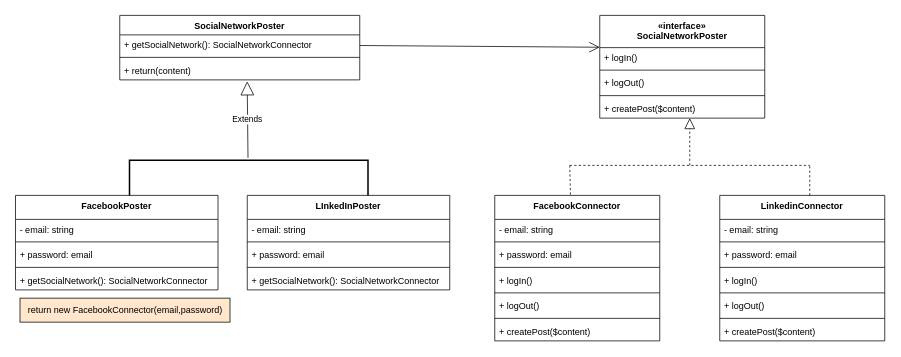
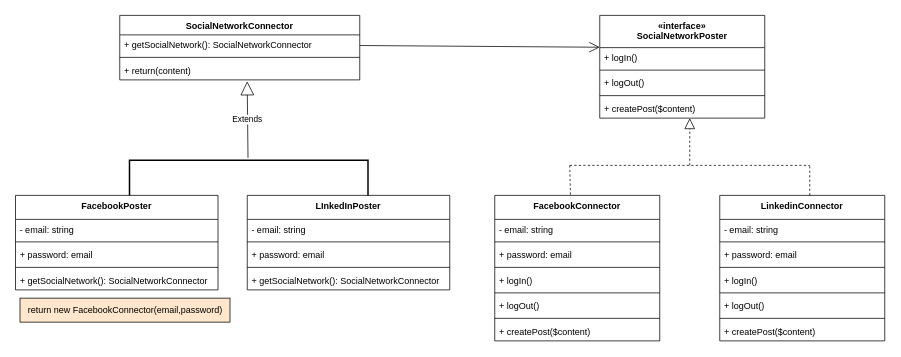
node "SocialNetworkPoster": label "SocialNetworkPoster" -> "SocialNetworkConnector"
